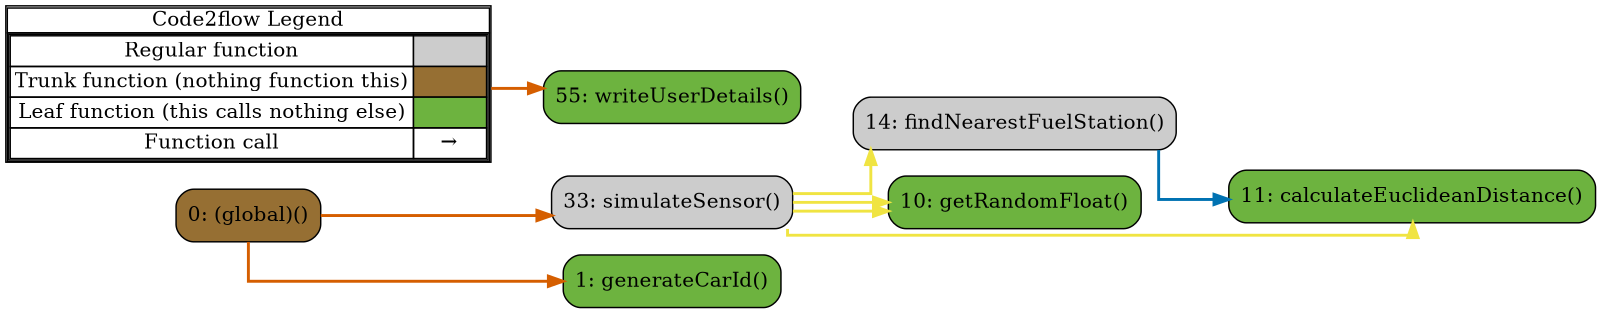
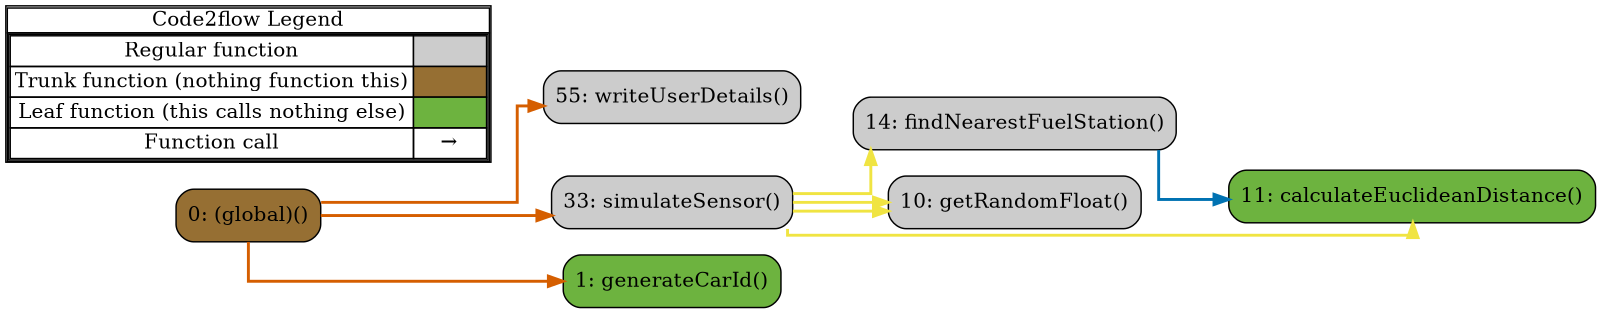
edge "Code2flow Legend" -> "55: writeUserDetails()": now "0: (global)()" -> "55: writeUserDetails()"
node "55: writeUserDetails()": fillcolor #6db33f -> #cccccc
node "10: getRandomFloat()": fillcolor #6db33f -> #cccccc
